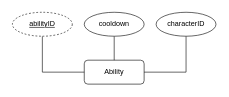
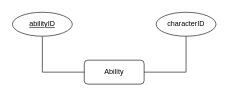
node "abilityID": style dashed -> solid
node "cooldown": removed
edge "cooldown" -- "Ability": removed
